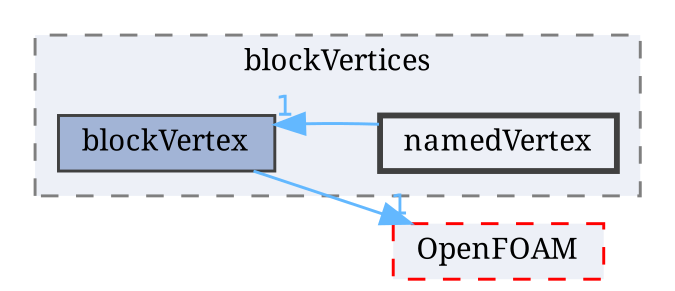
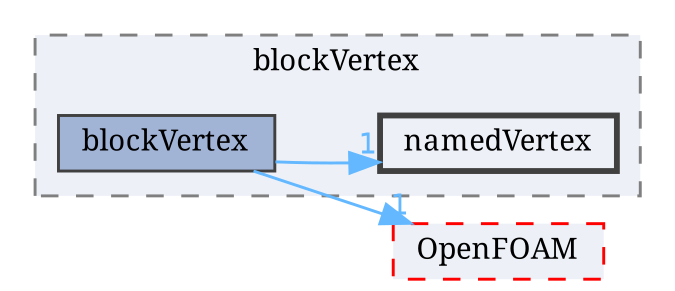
cluster "blockVertices": label "blockVertices" -> "blockVertex"
edge "namedVertex" -> "blockVertex": reversed
